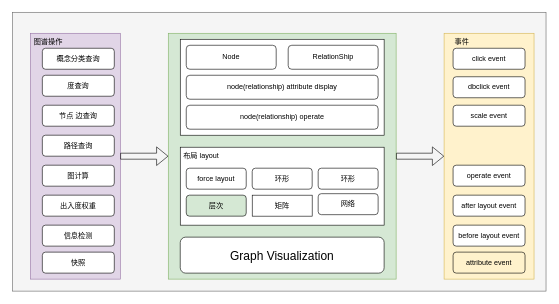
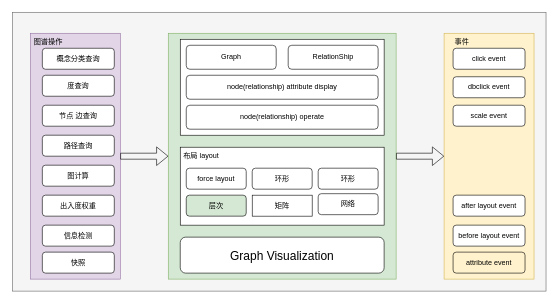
node "Node": label "Node" -> "Graph"
node "operate event": removed
